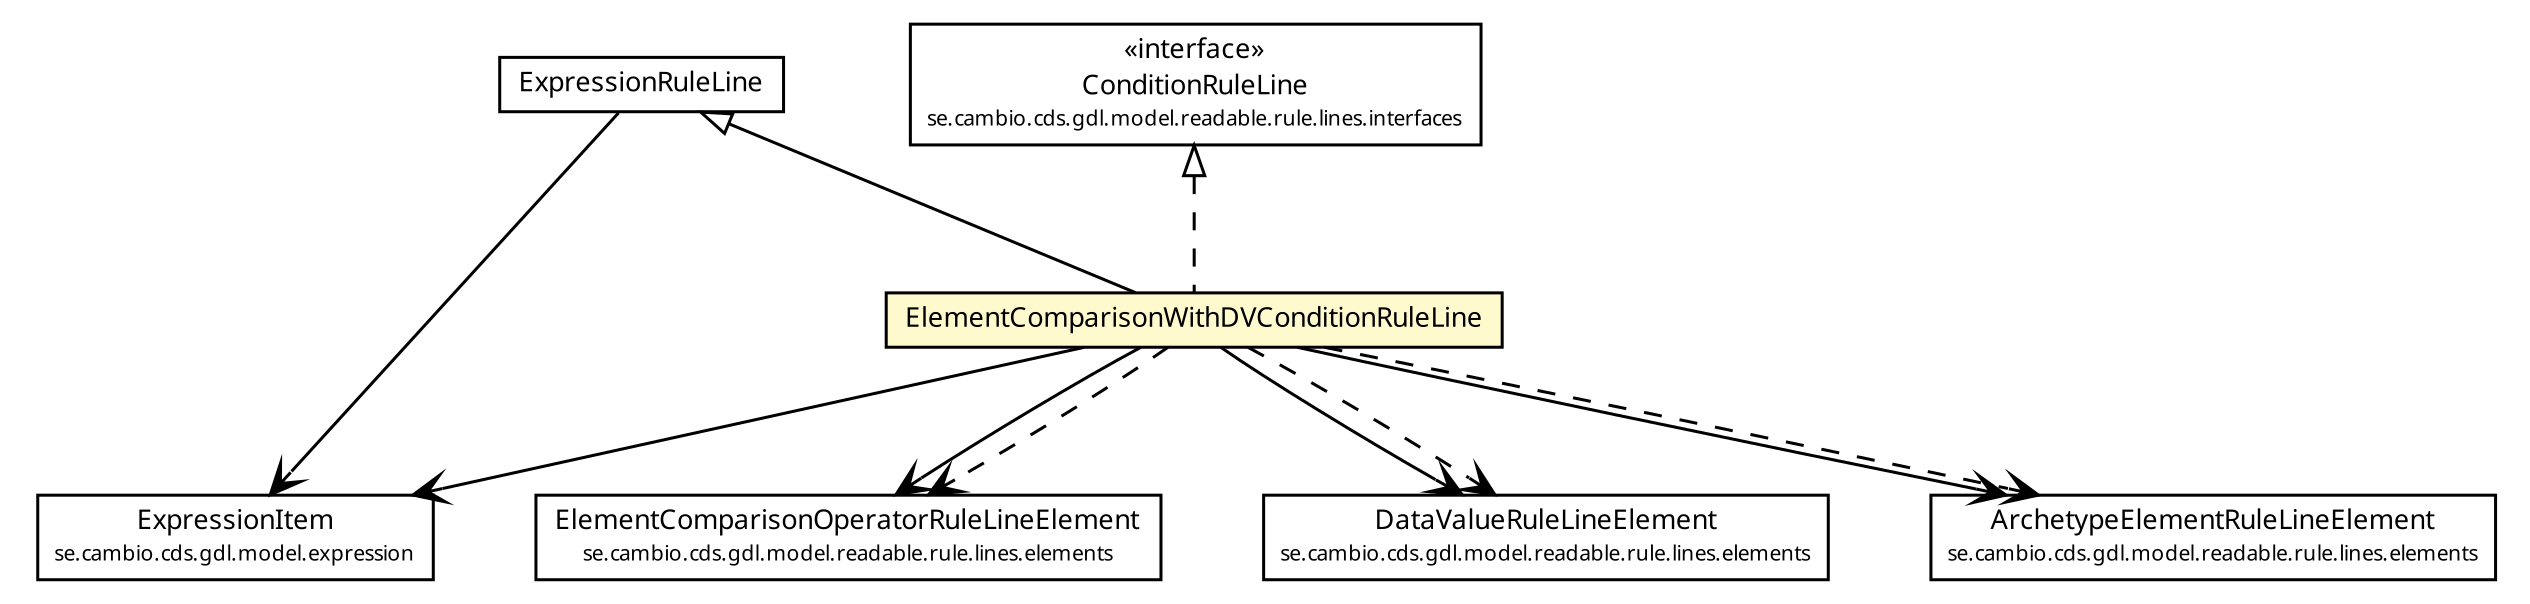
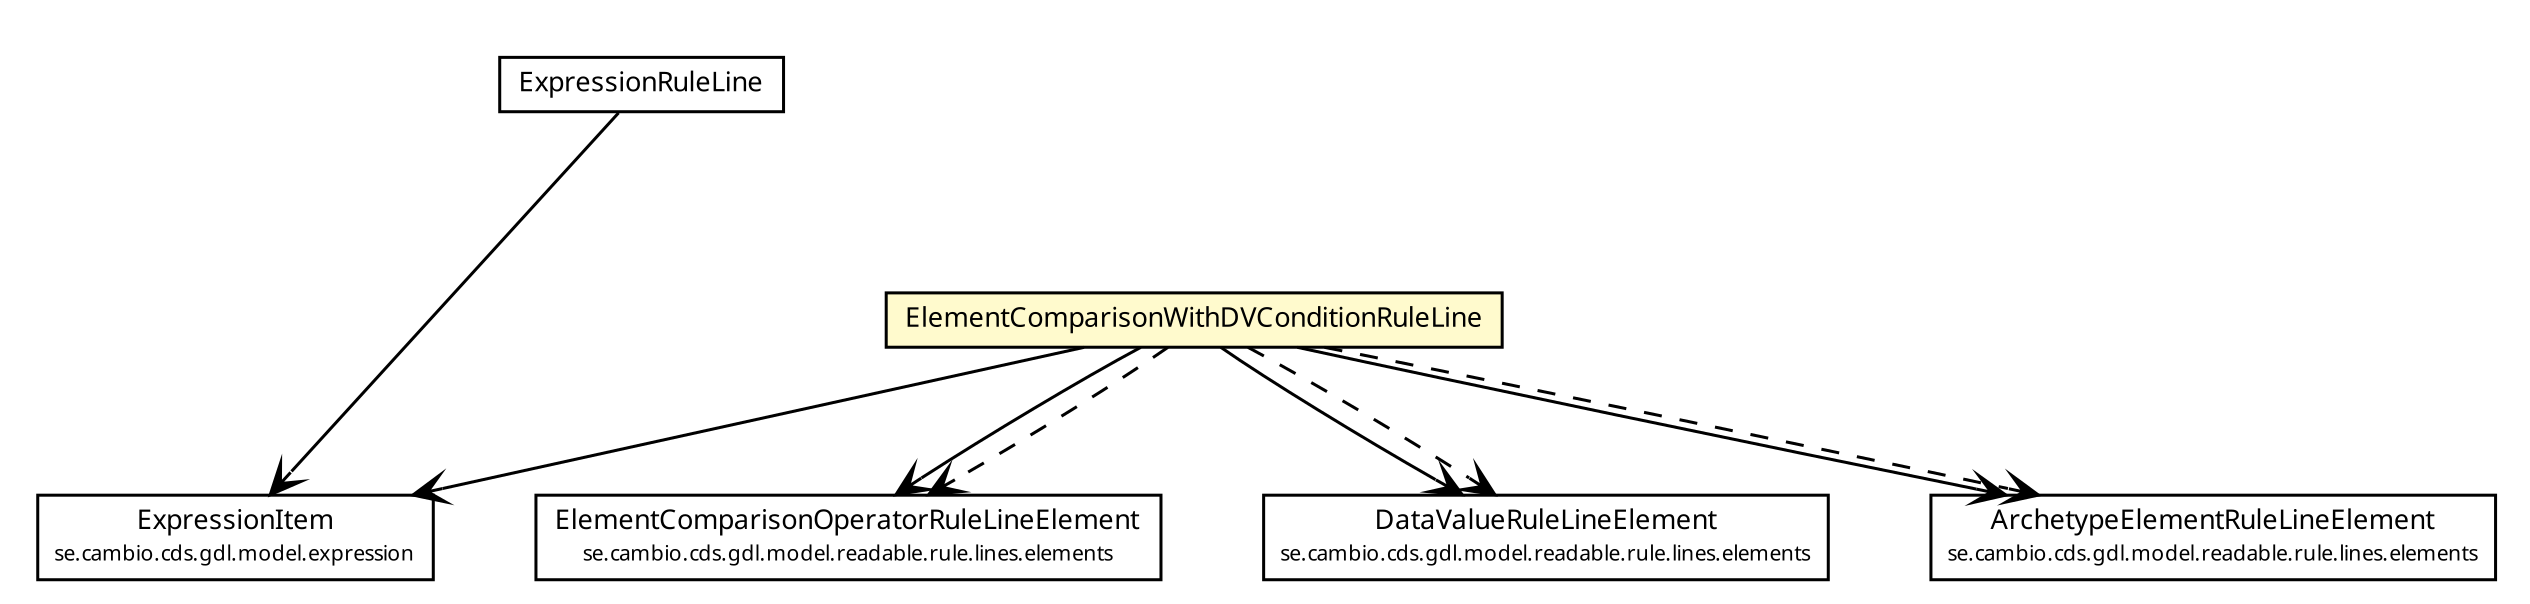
node "ConditionRuleLine": removed
edge "ElementComparisonWithDVConditionRuleLine" -> "ExpressionRuleLine": removed
